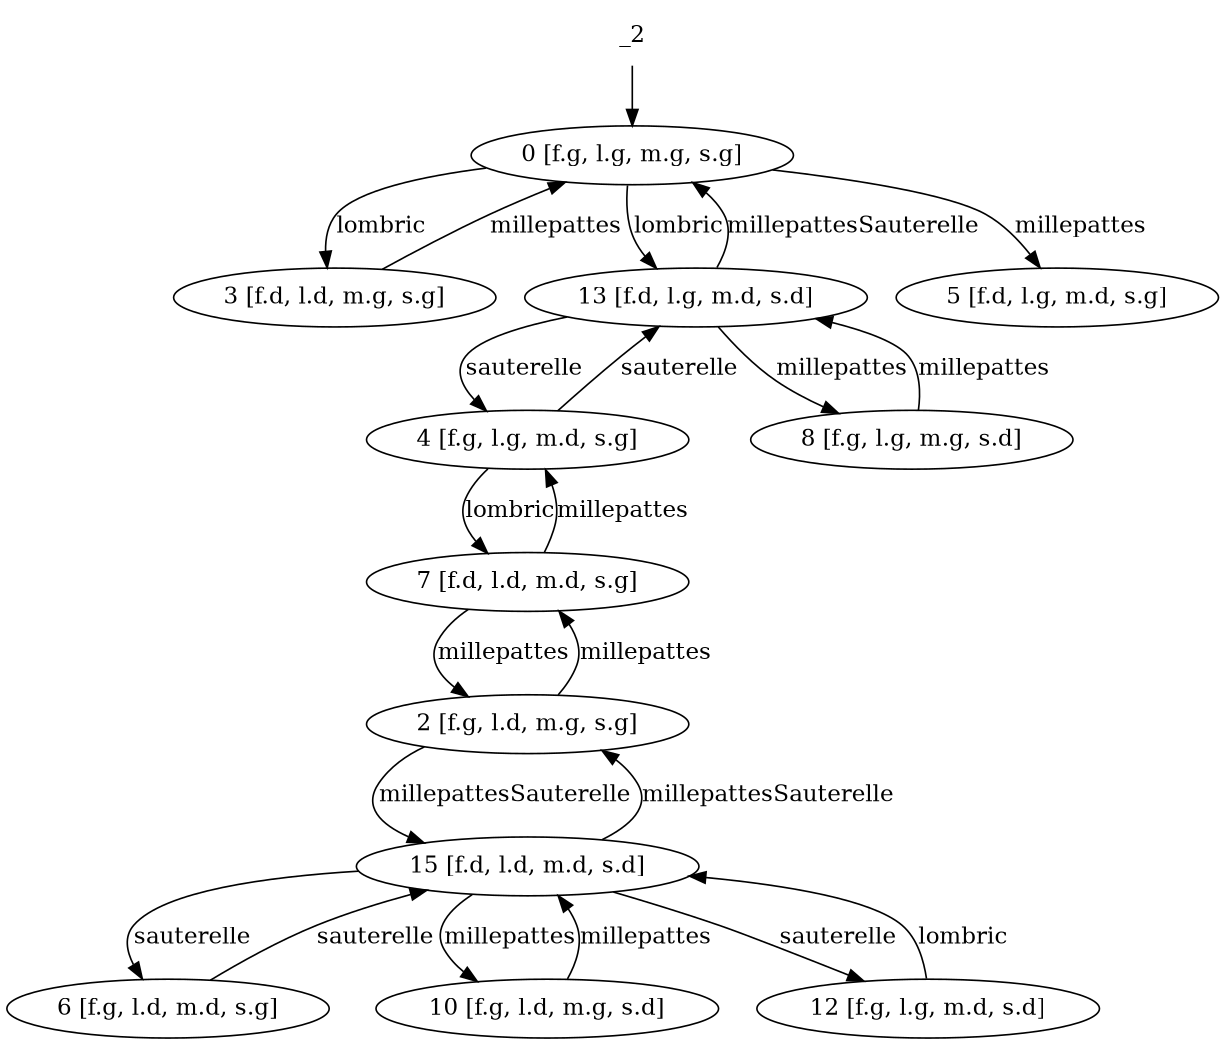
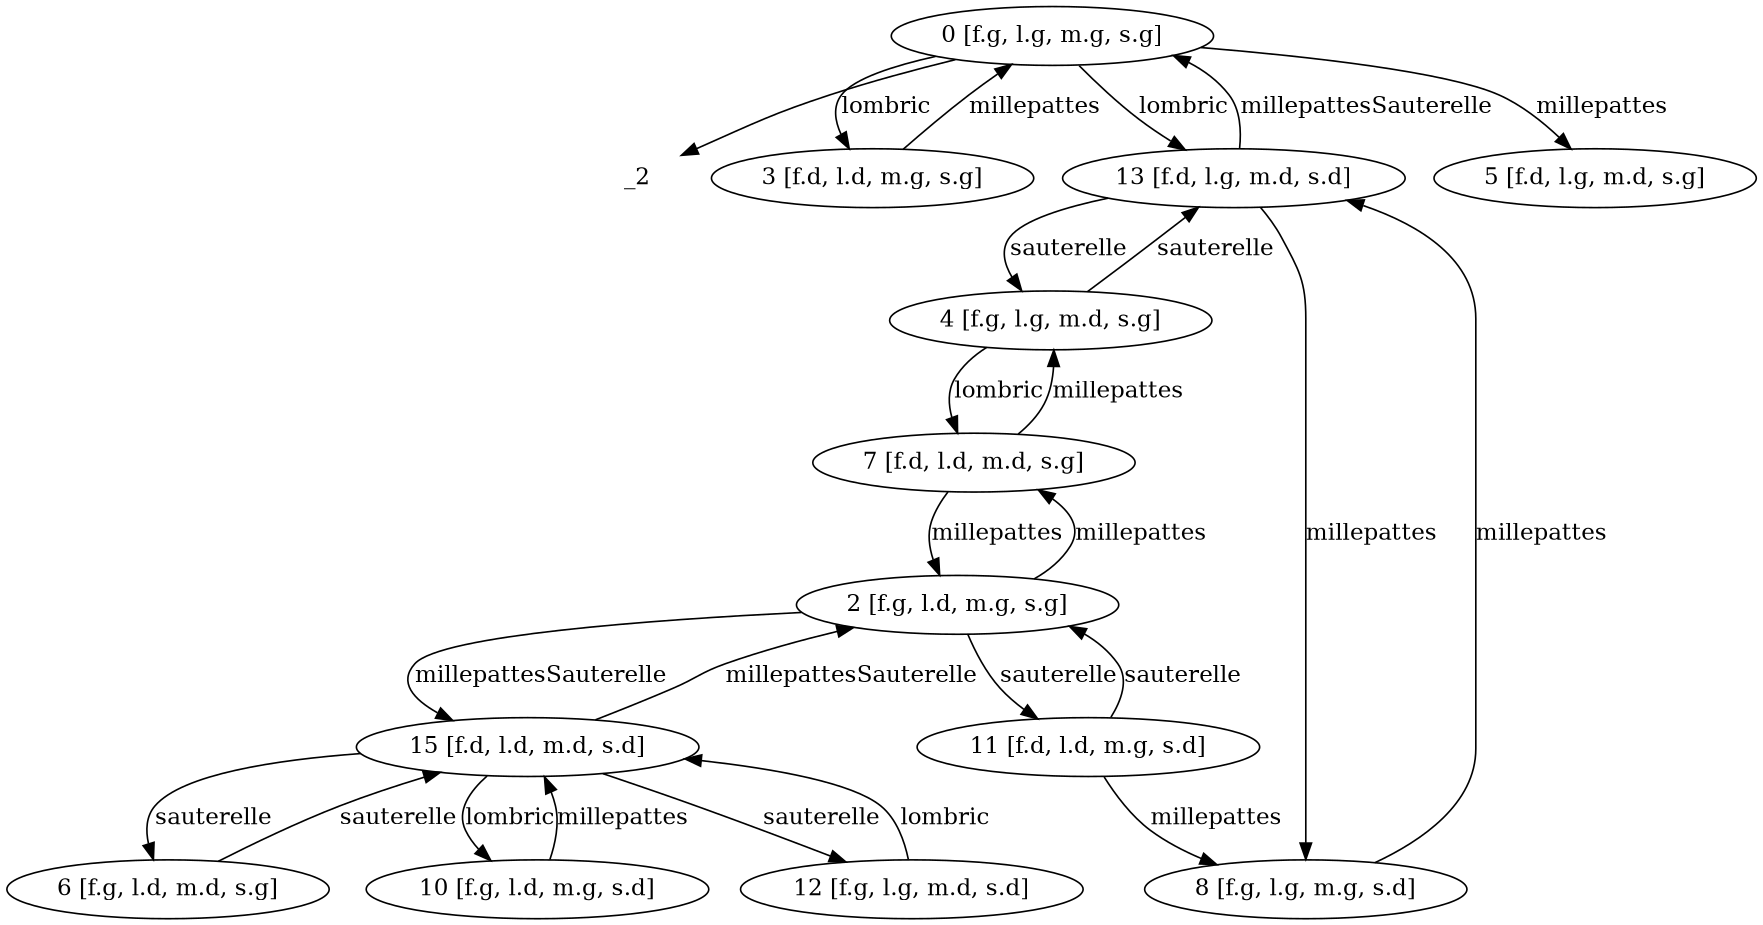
edge "_2" -> "0 [f.g, l.g, m.g, s.g]": reversed
node "11 [f.d, l.d, m.g, s.d]": added
edge "15 [f.d, l.d, m.d, s.d]" -> "10 [f.g, l.d, m.g, s.d]": label "millepattes" -> "lombric"
